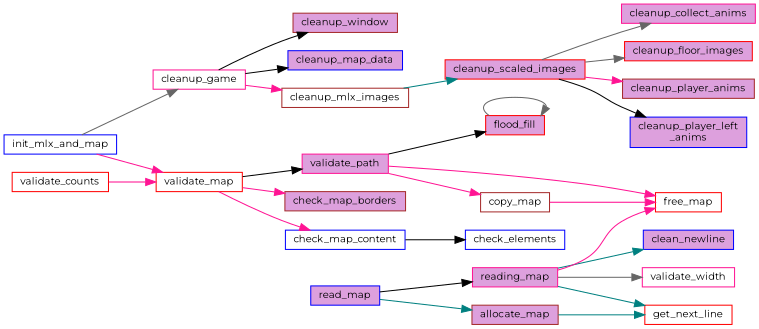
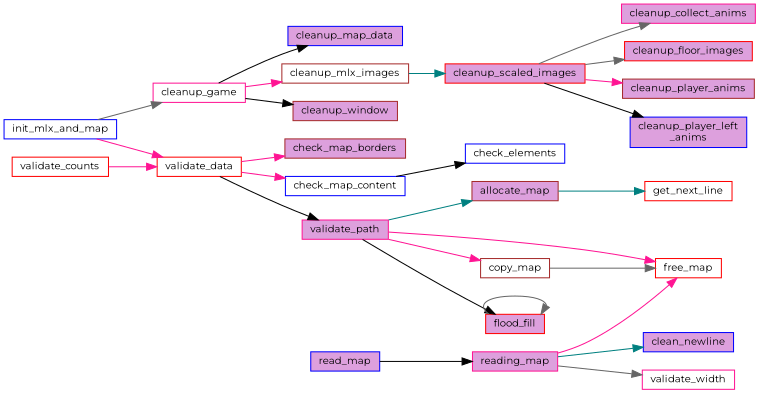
node "validate_map": label "validate_map" -> "validate_data"
edge "copy_map" -> "free_map": color deeppink -> gray40
edge "reading_map" -> "get_next_line": removed
edge "read_map" -> "allocate_map": now "validate_path" -> "allocate_map"
